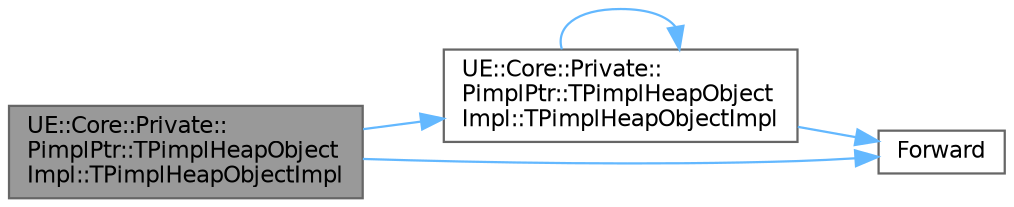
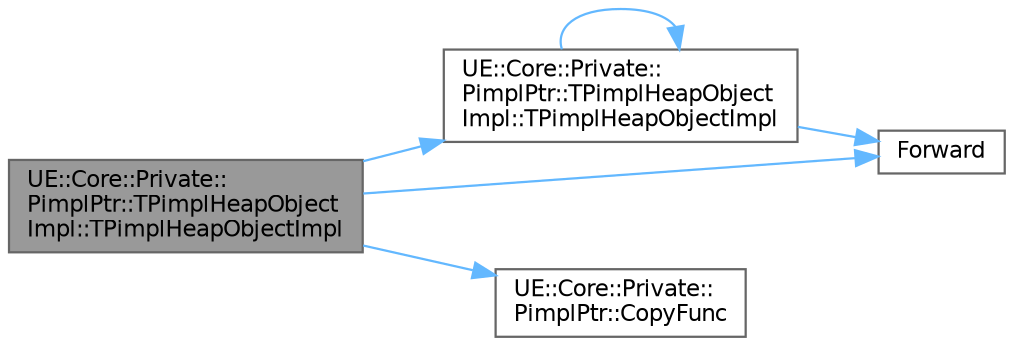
node "UE::Core::Private:: PimplPtr::CopyFunc": added
